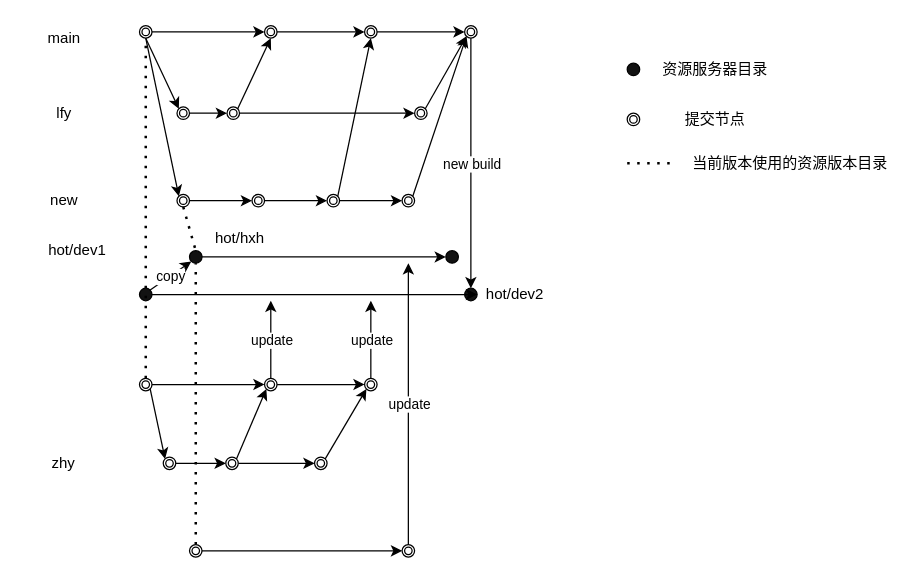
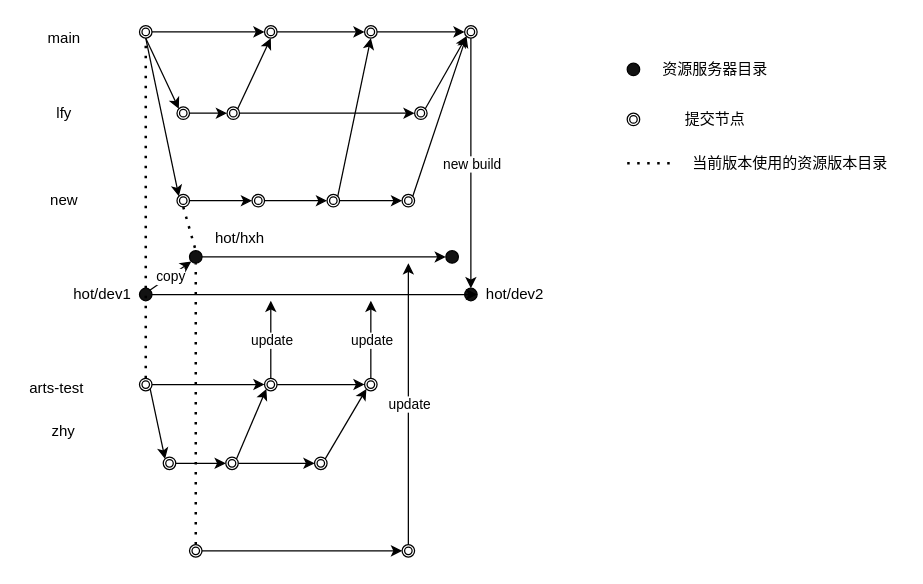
node "hot/dev1": moved (77, 251) -> (102, 294)
node "arts-test": added
node "zhy": moved (63, 463) -> (63, 432)
